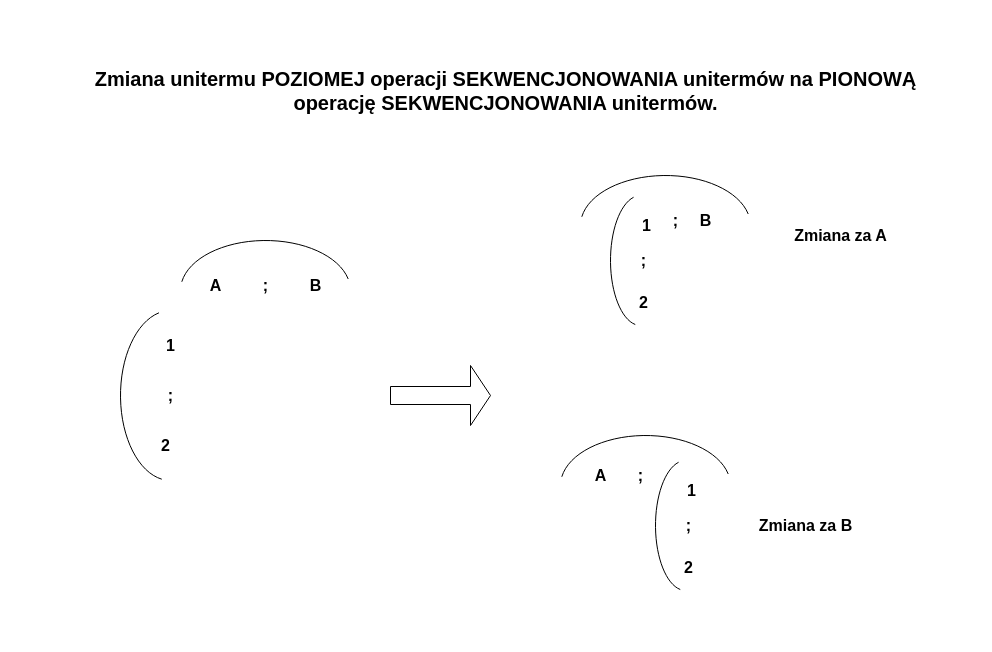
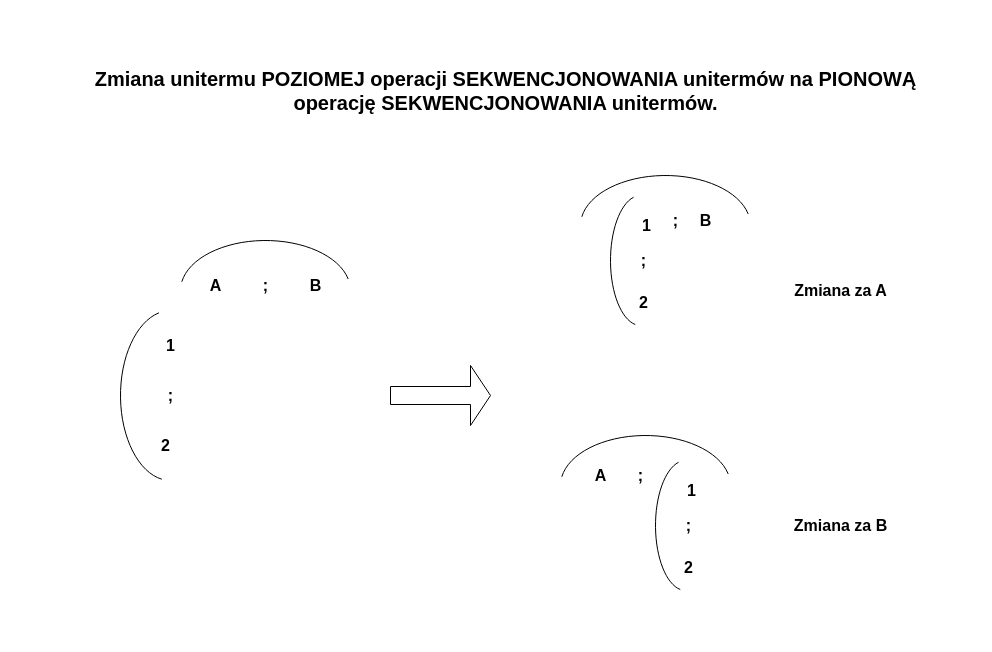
node "Zmiana za A": moved (841, 236) -> (841, 291)
node "Zmiana za B": moved (806, 526) -> (841, 526)
